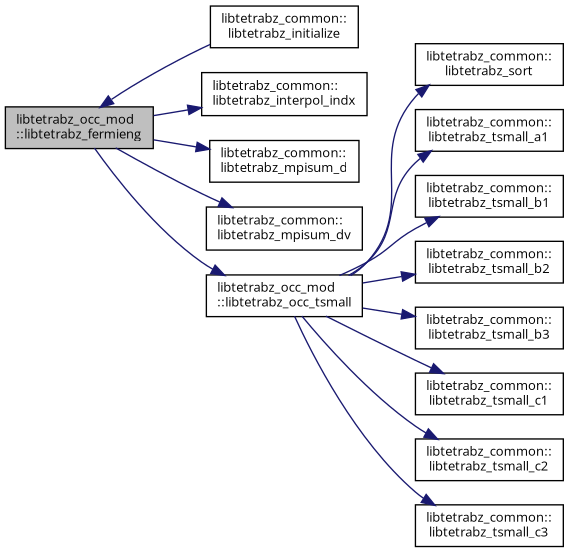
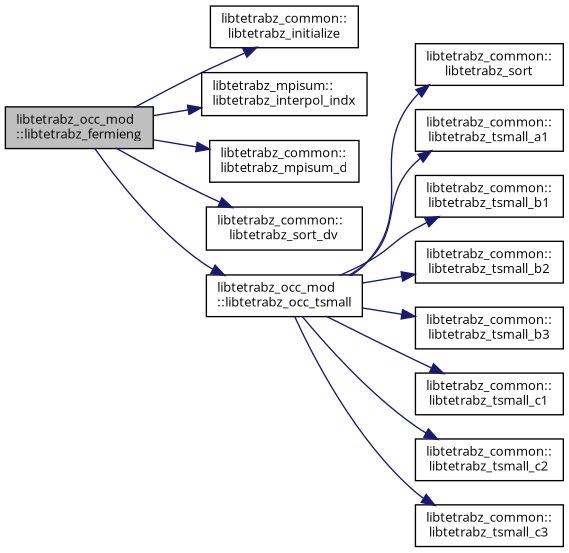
edge "libtetrabz_common:: libtetrabz_initialize" -> "libtetrabz_occ_mod ::libtetrabz_fermieng": reversed
node "libtetrabz_common:: libtetrabz_interpol_indx": label "libtetrabz_common:: libtetrabz_interpol_indx" -> "libtetrabz_mpisum:: libtetrabz_interpol_indx"
node "libtetrabz_common:: libtetrabz_mpisum_dv": label "libtetrabz_common:: libtetrabz_mpisum_dv" -> "libtetrabz_common:: libtetrabz_sort_dv"
